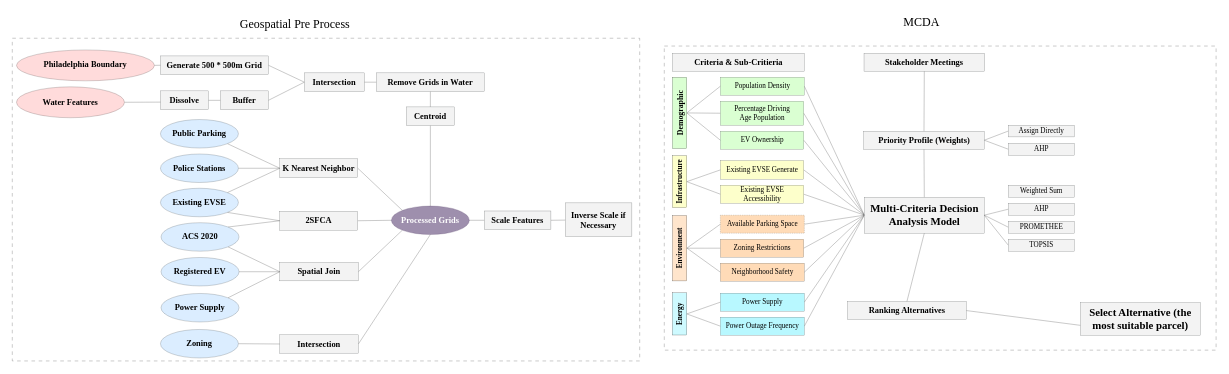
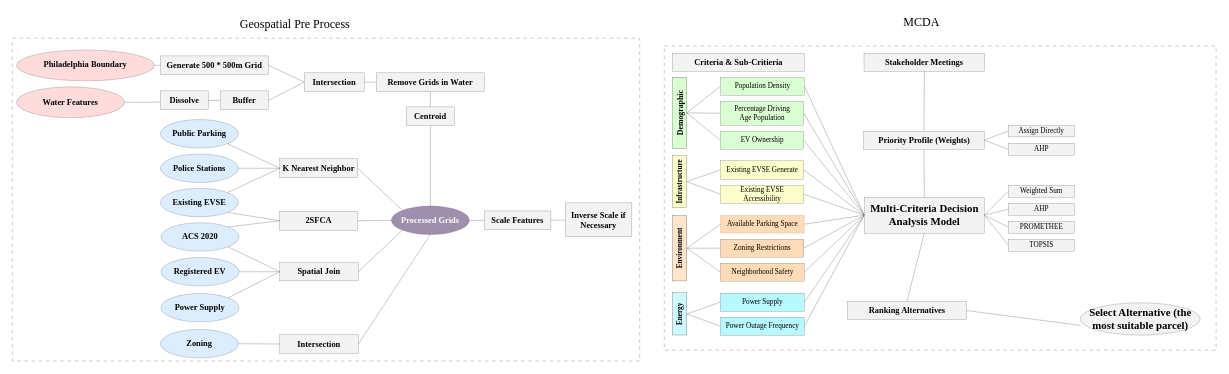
edge "Weighted Sum" -- "Multi-Criteria Decision Analysis Model": added
node "Select Alternative (the most suitable parcel)": shape rectangle -> ellipse
